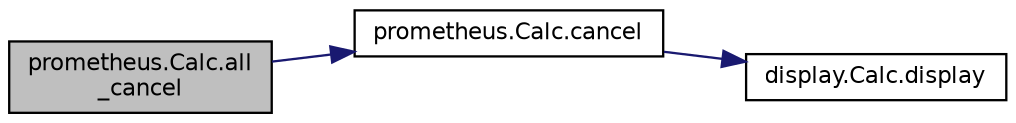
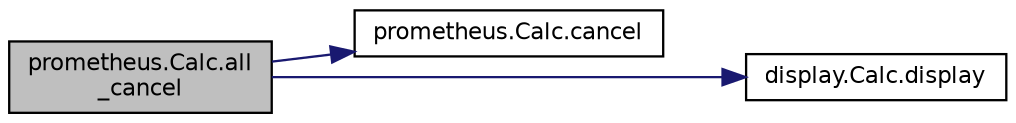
edge "prometheus.Calc.cancel" -> "display.Calc.display": now "prometheus.Calc.all _cancel" -> "display.Calc.display"
